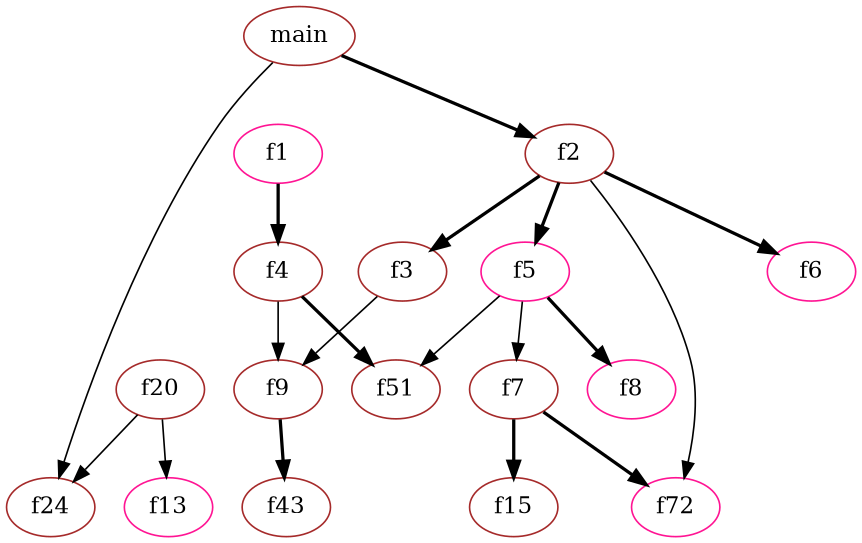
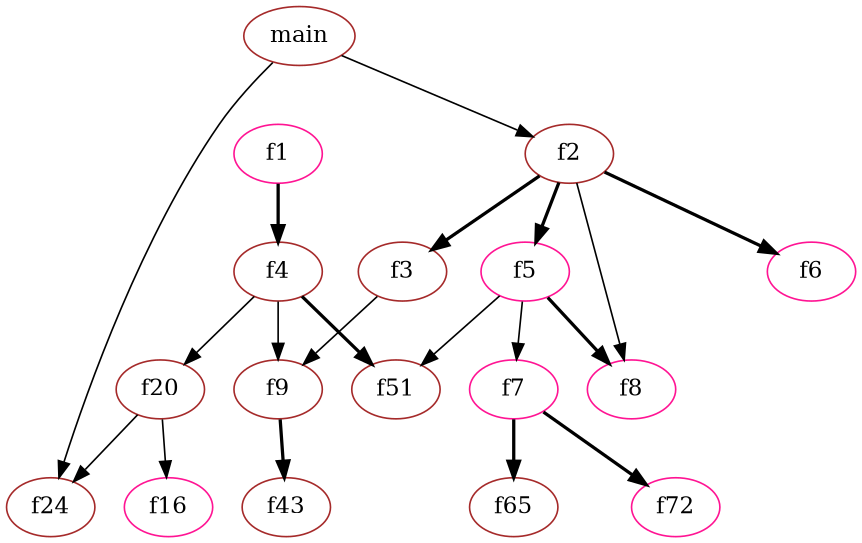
edge "main" -> "f2": style bold -> solid
edge "f2" -> "f72": now "f2" -> "f8"
edge "f4" -> "f20": added
node "f7": color brown -> deeppink
node "f13": label "f13" -> "f16"
node "f15": label "f15" -> "f65"
